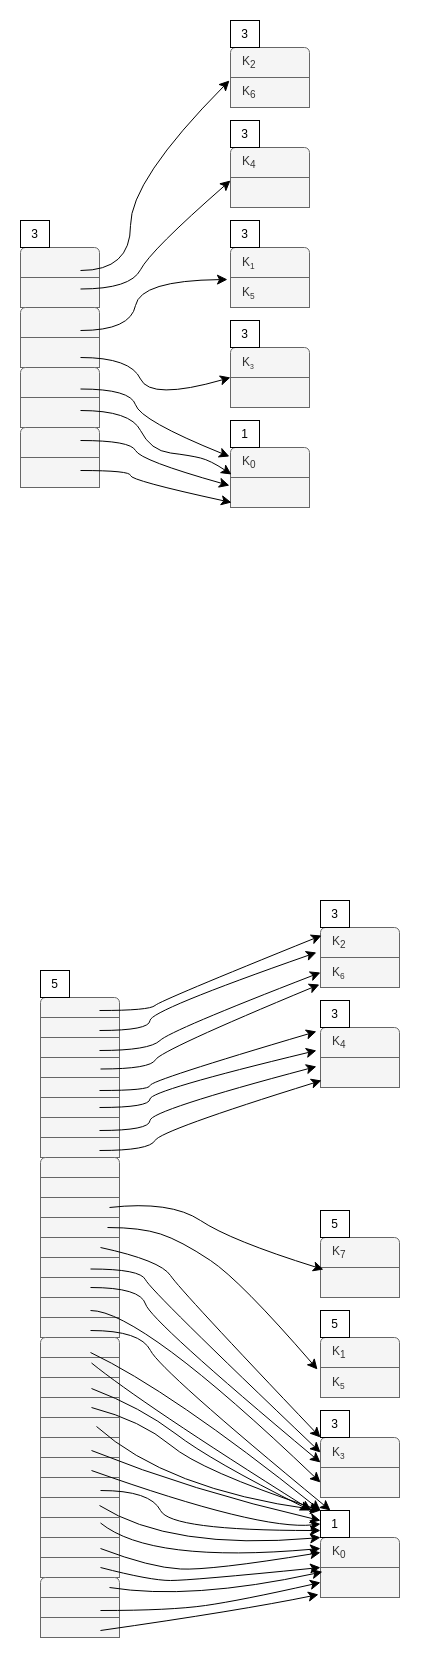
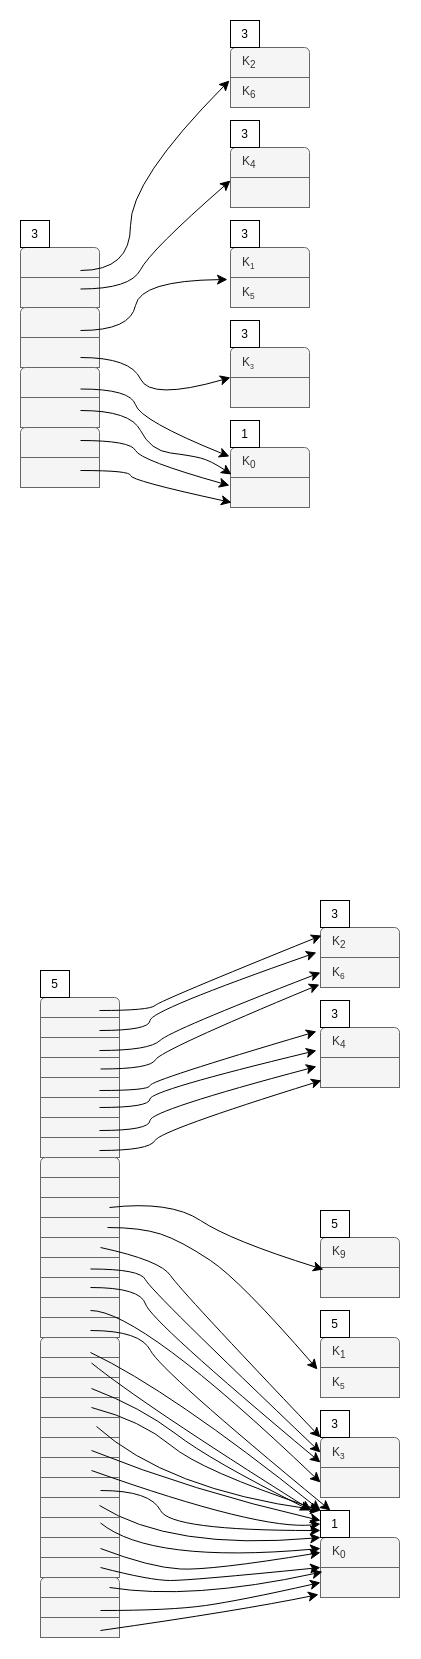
node "K7": label "K7" -> "K9"
